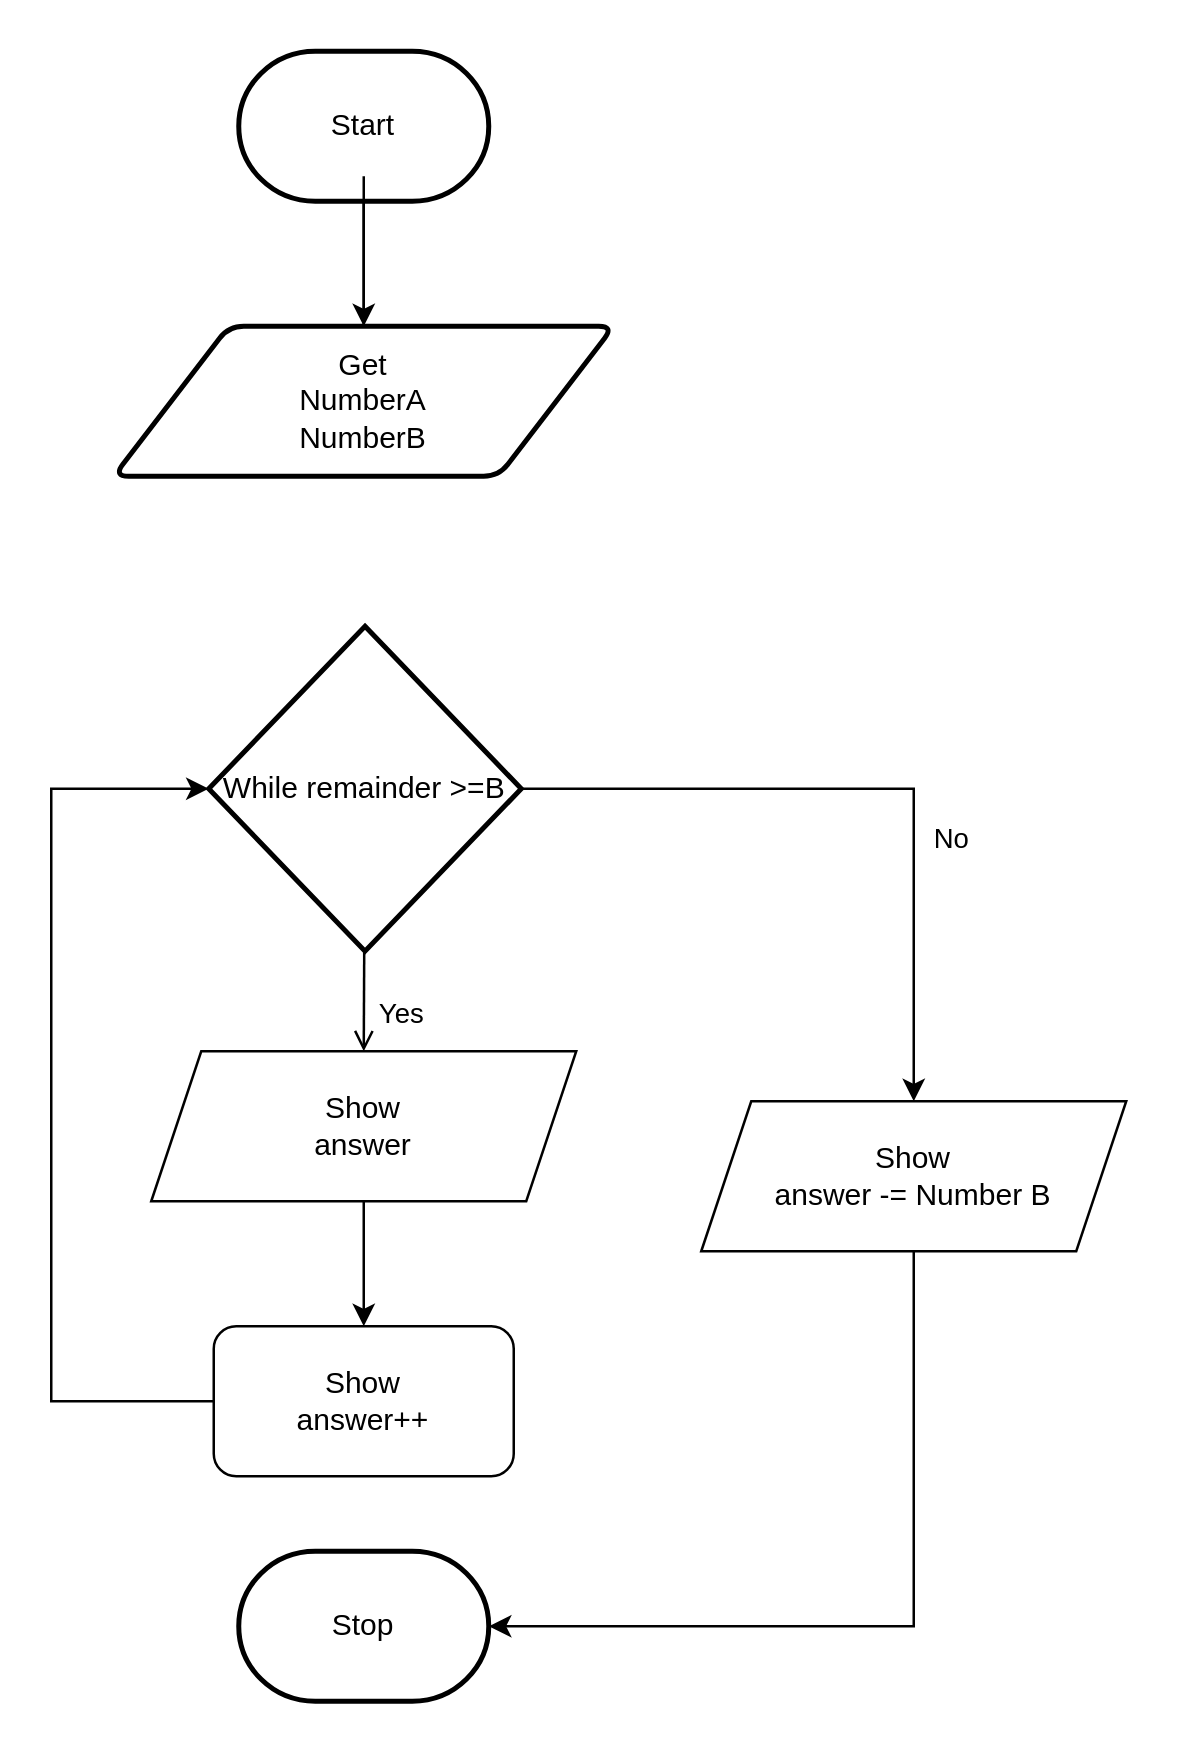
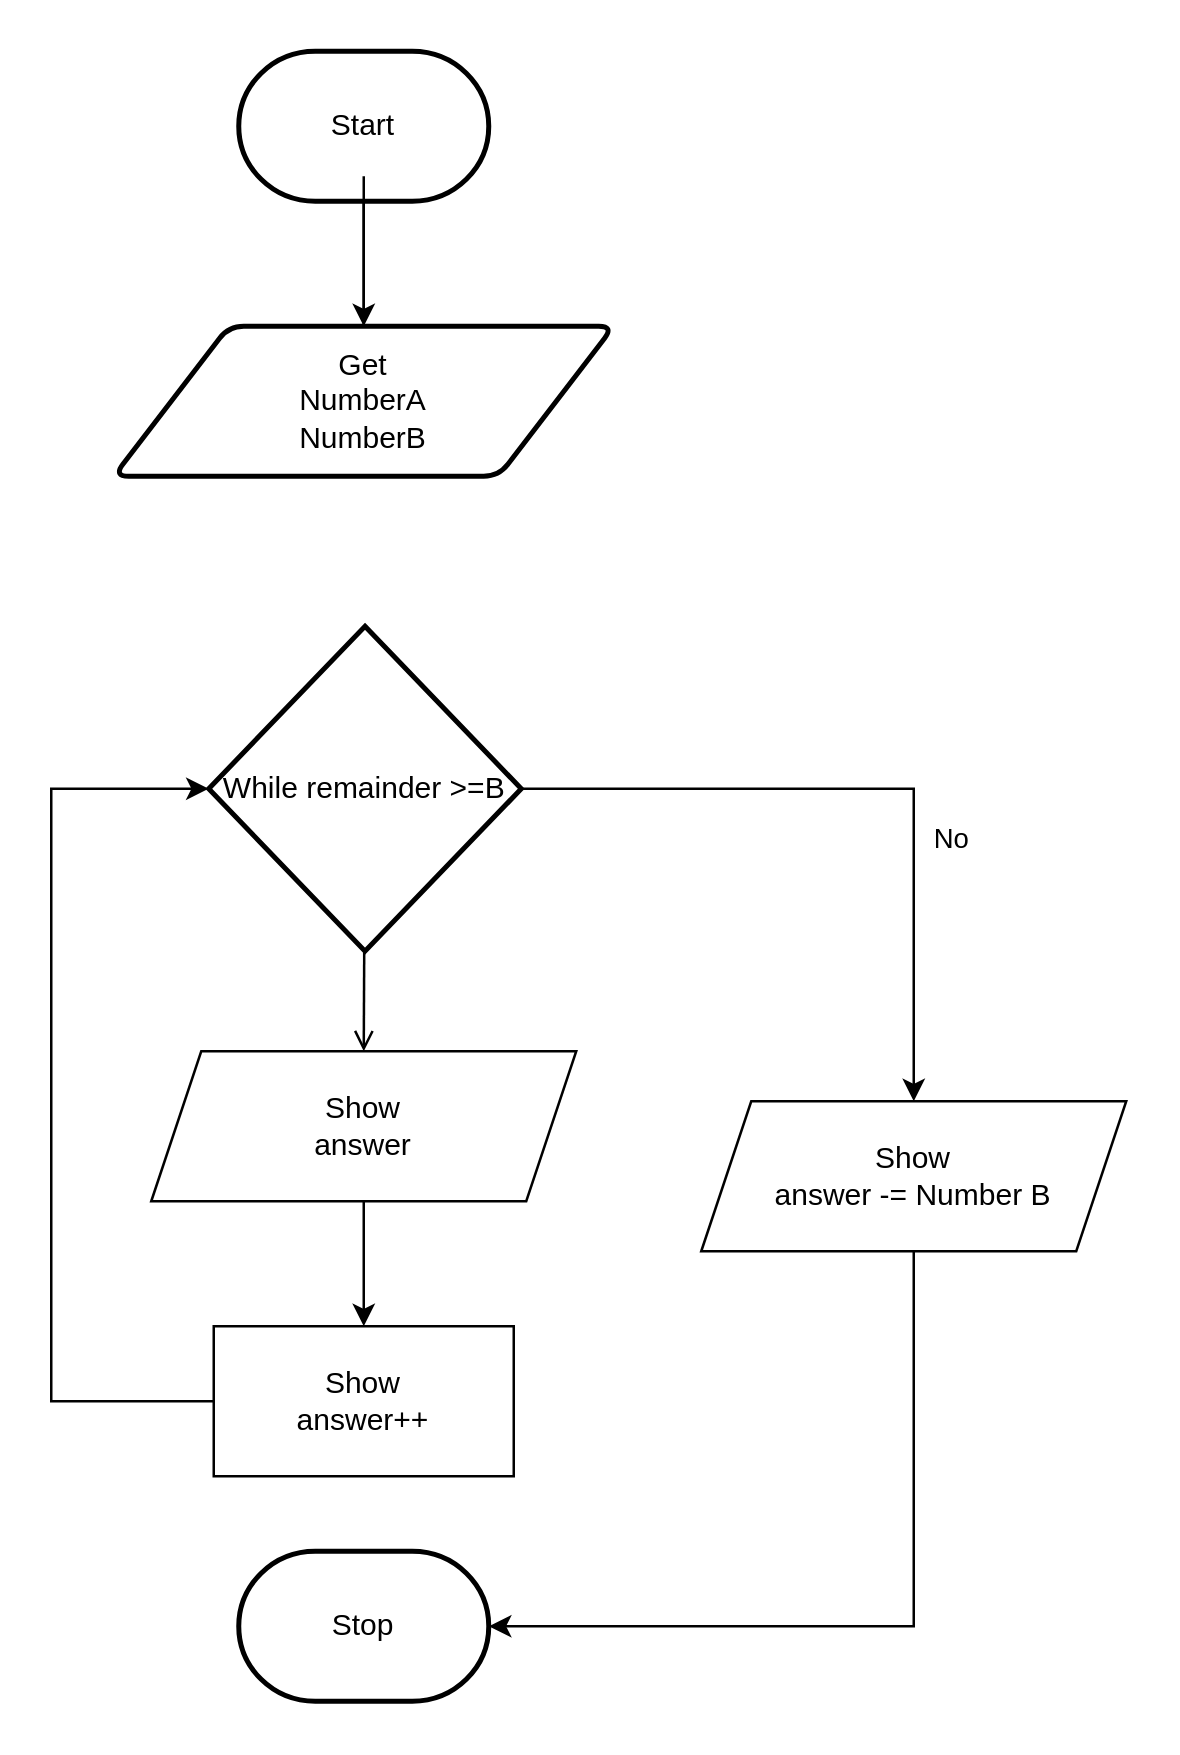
node "Yes": removed
node "Show answer++": shape rounded rectangle -> rectangle
